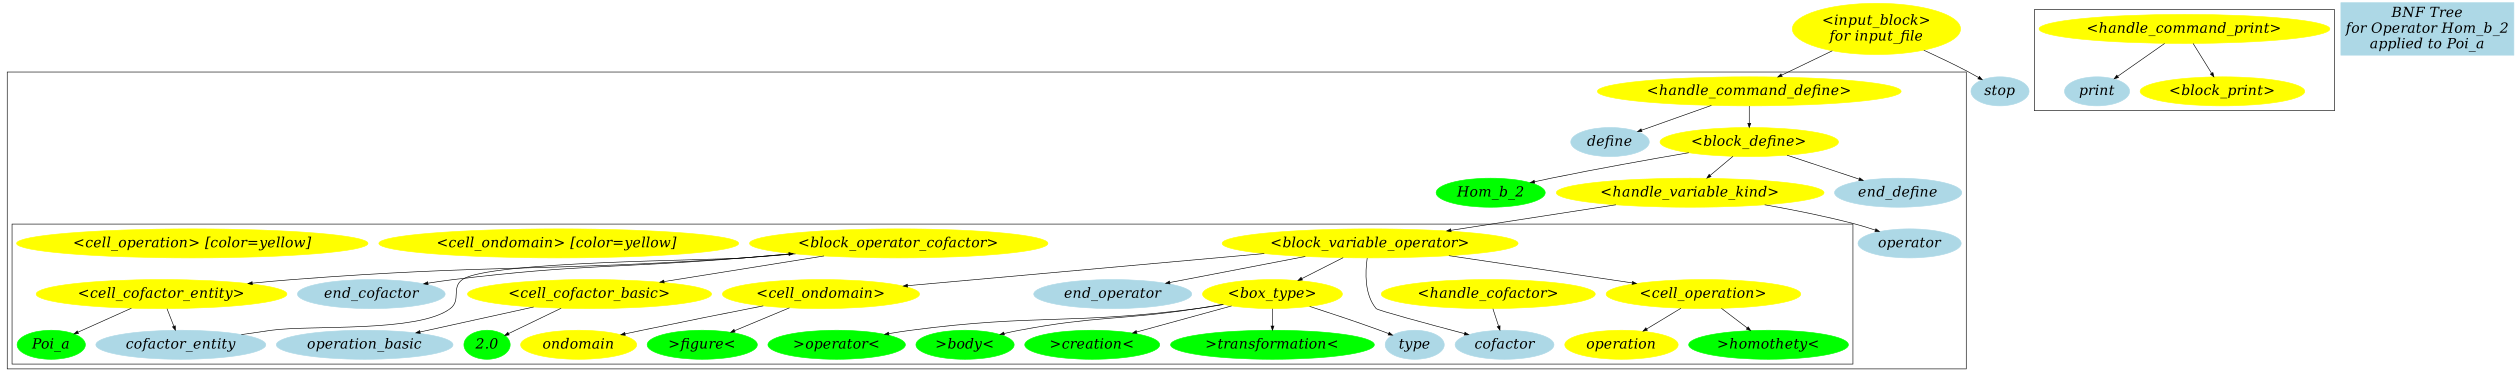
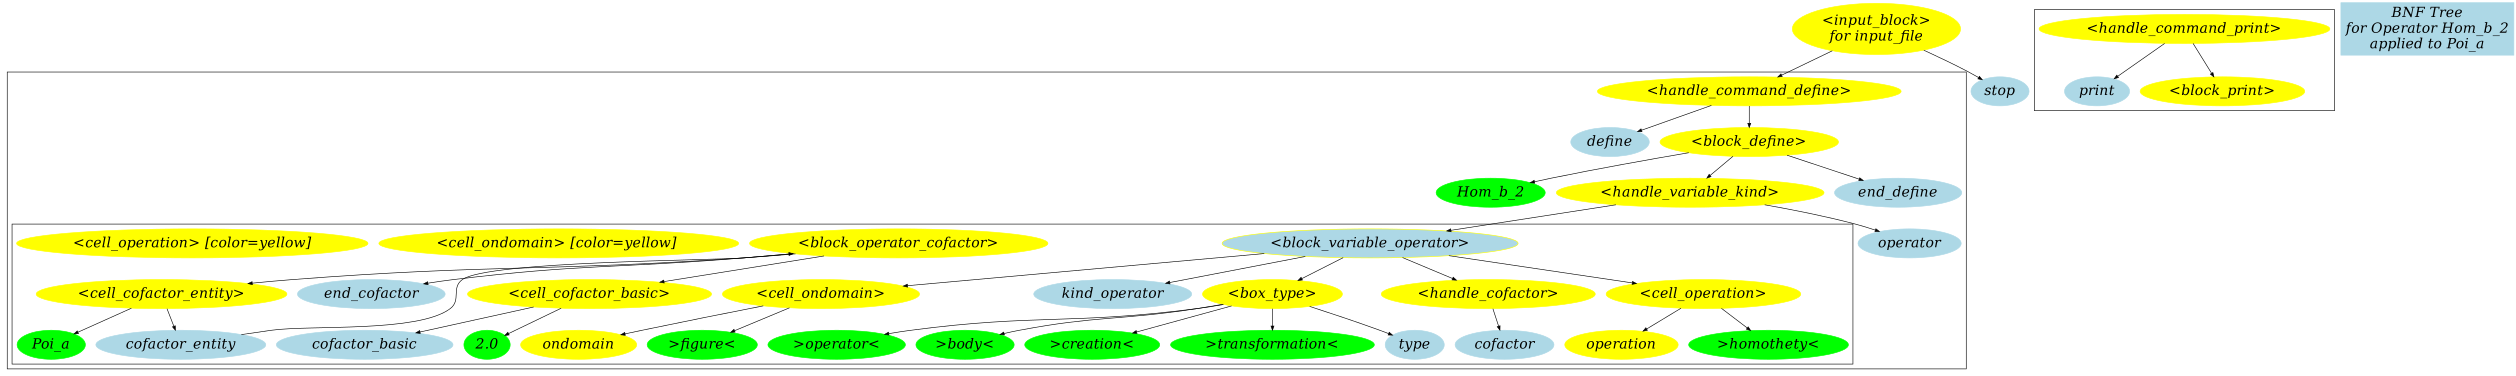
node "<block_variable_operator>": fillcolor yellow -> lightblue
node "end_operator": label "end_operator" -> "kind_operator"
edge "<block_variable_operator>" -- "cofactor": now "<block_variable_operator>" -- "<handle_cofactor>"
node "operation_basic": label "operation_basic" -> "cofactor_basic"
